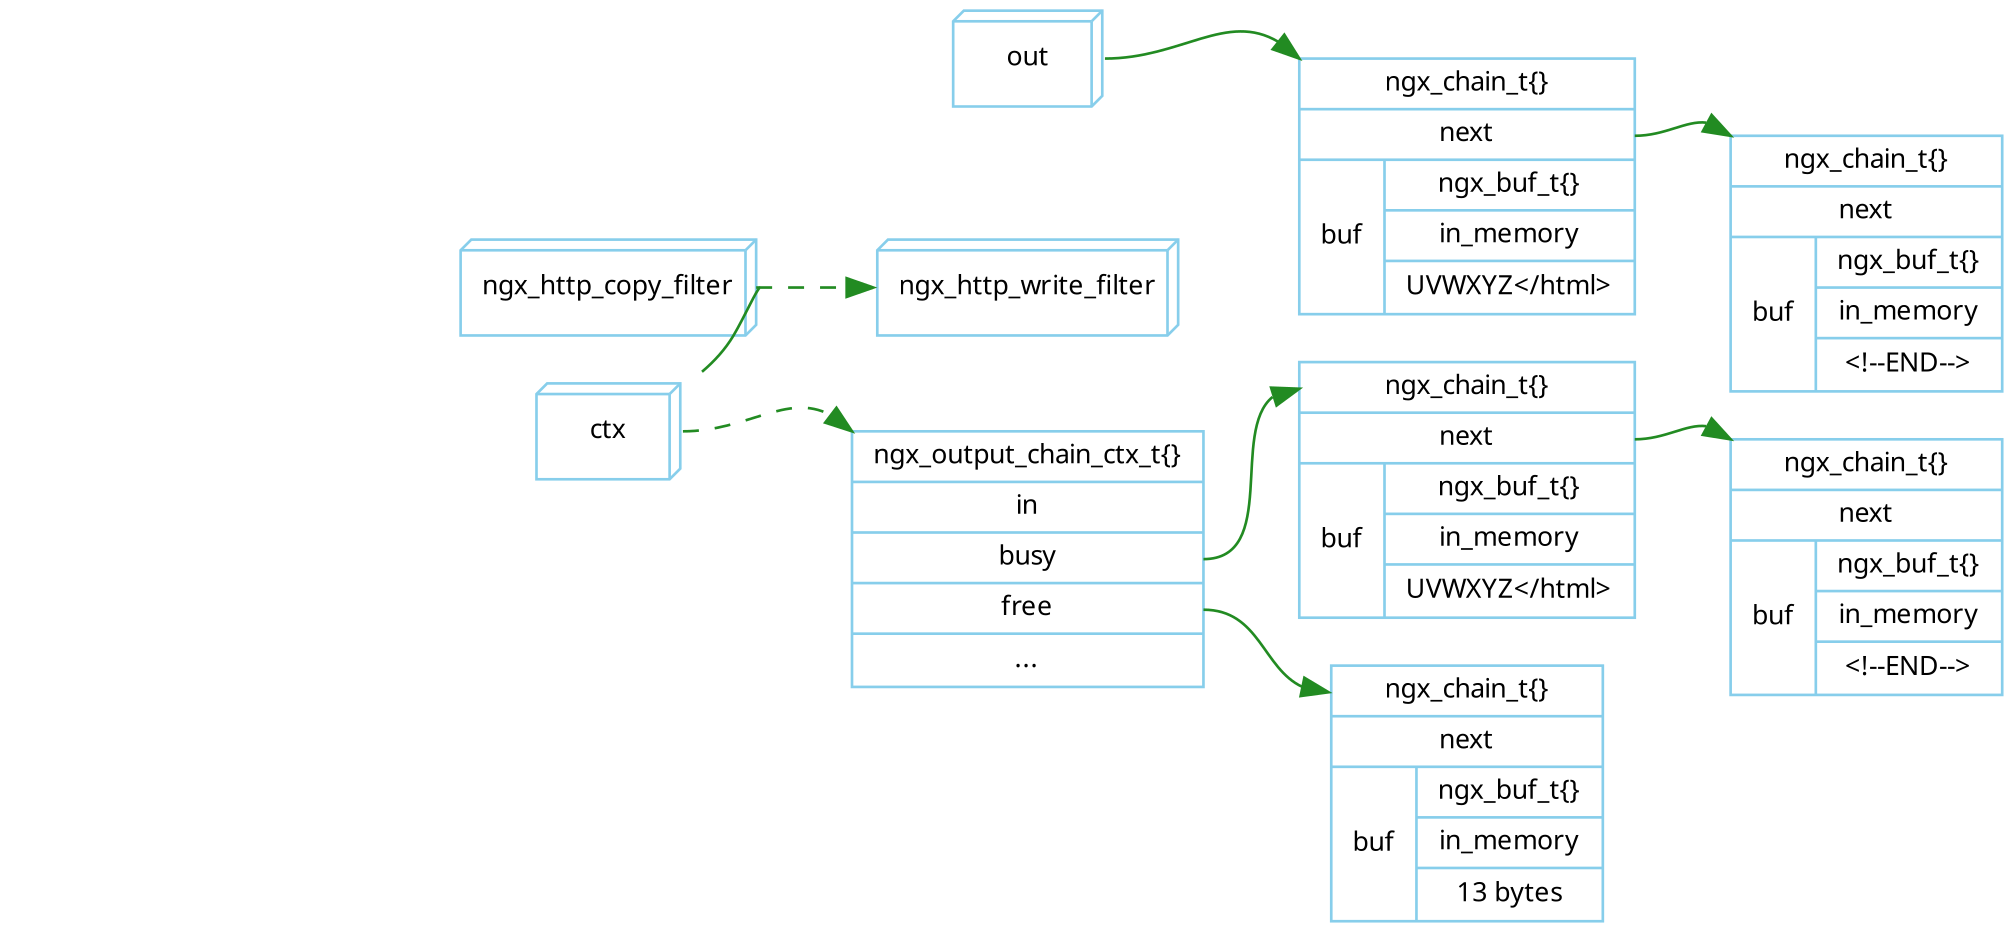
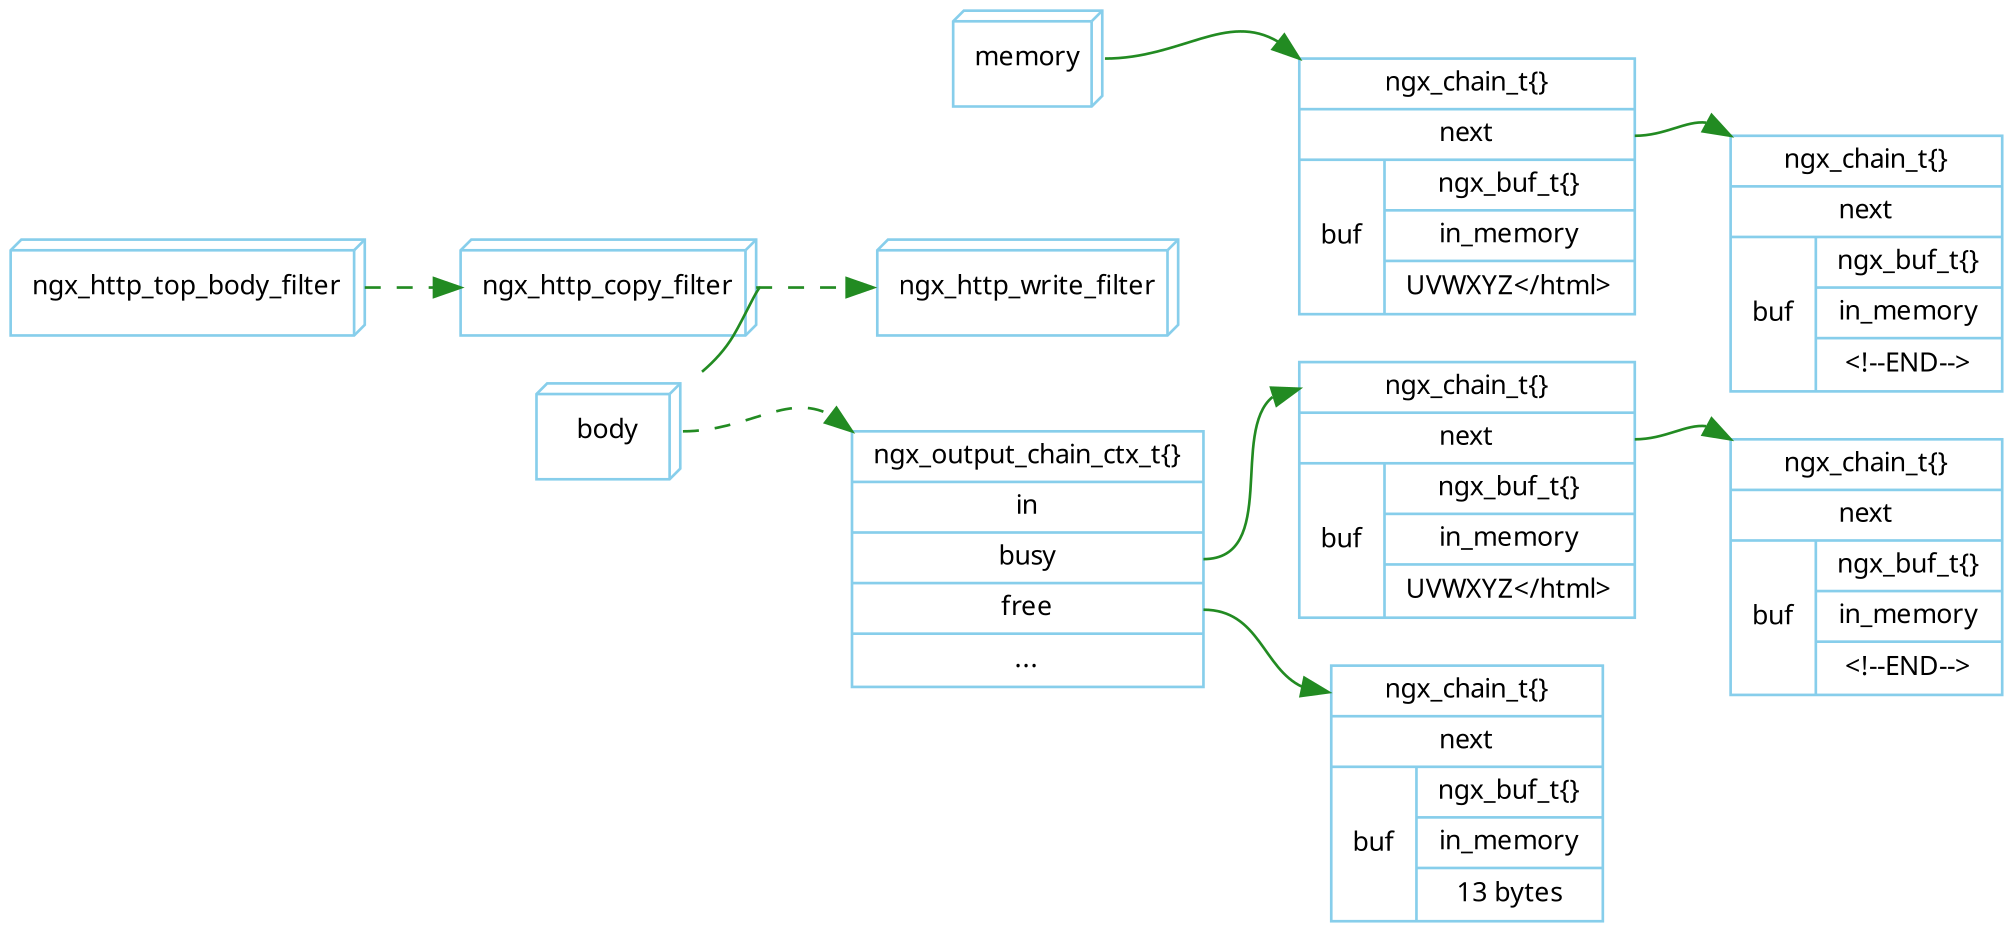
node "out": label "out" -> "memory"
node "ngx_http_top_body_filter": added
node "ctx": label "ctx" -> "body"
